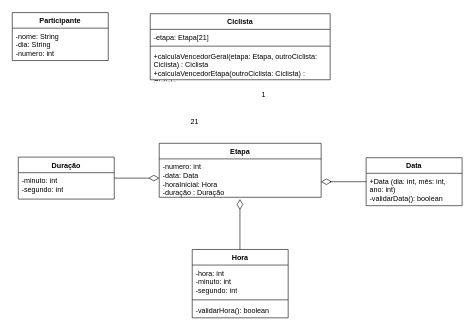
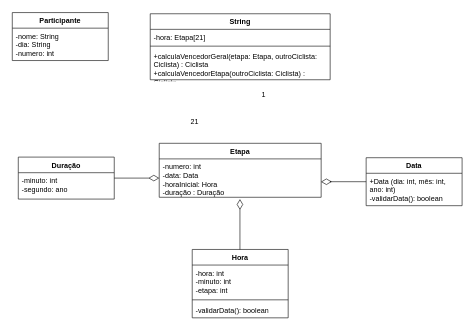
node "Ciclista": label "Ciclista" -> "String"
node "-etapa: Etapa[21]": label "-etapa: Etapa[21]" -> "-hora: Etapa[21]"
node "-minuto: int -segundo: int": label "-minuto: int -segundo: int" -> "-minuto: int -segundo: ano"
node "-hora: int -minuto: int -segundo: int": label "-hora: int -minuto: int -segundo: int" -> "-hora: int -minuto: int -etapa: int"
node "-validarHora(): boolean": label "-validarHora(): boolean" -> "-validarData(): boolean"
